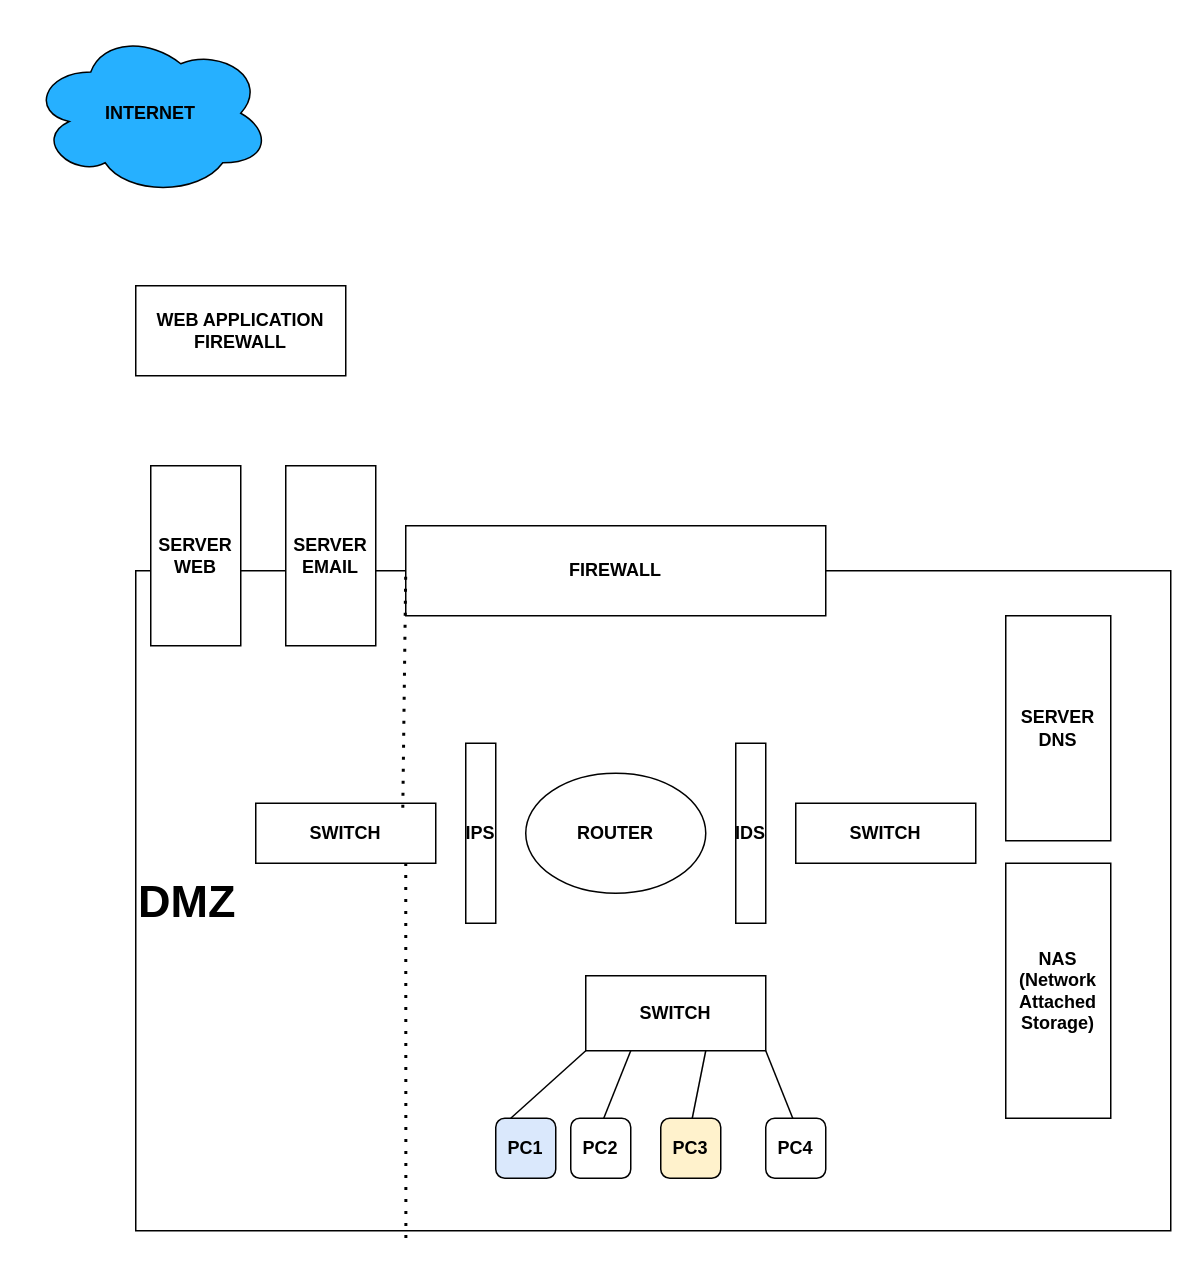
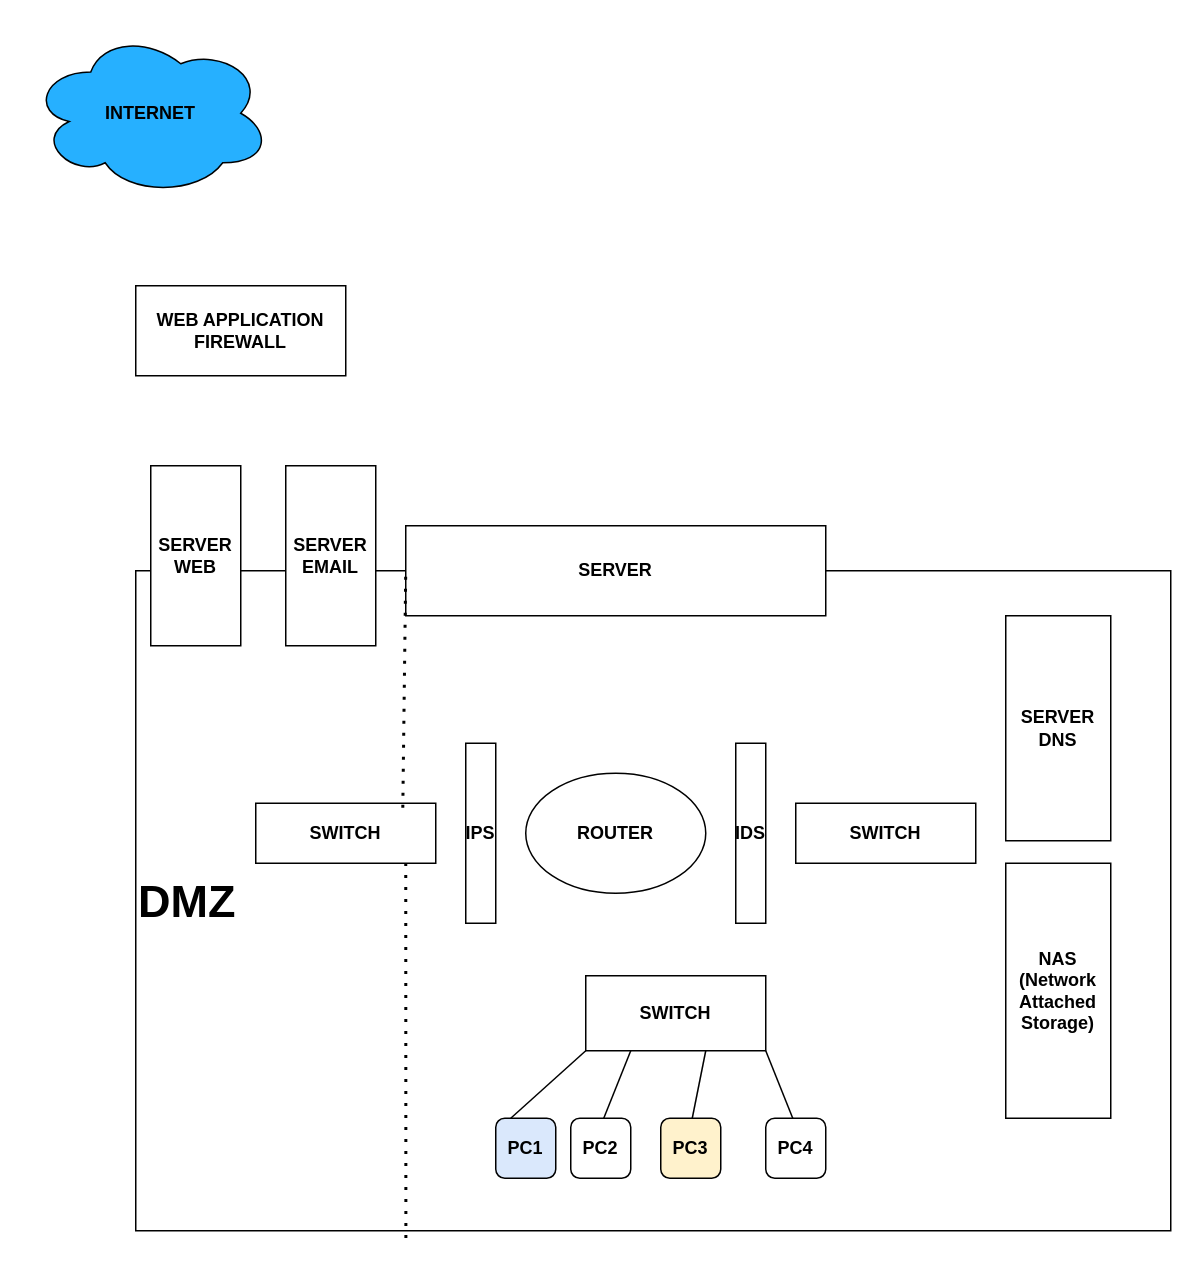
node "FIREWALL": label "FIREWALL" -> "SERVER"
